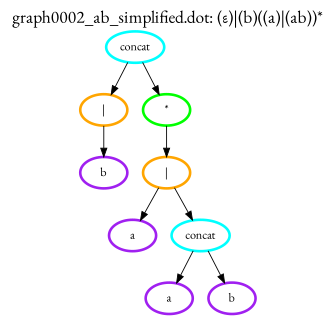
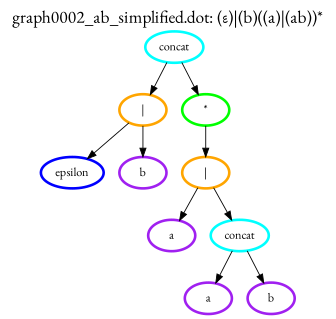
node "epsilon": added
